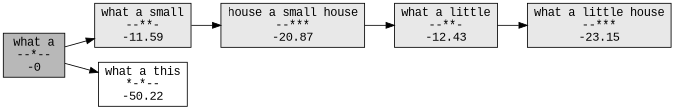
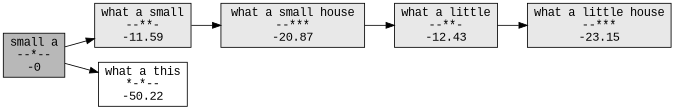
node "house a small house --*** -20.87": label "house a small house --*** -20.87" -> "what a small house --*** -20.87"
node "what a --*-- -0": label "what a --*-- -0" -> "small a --*-- -0"
